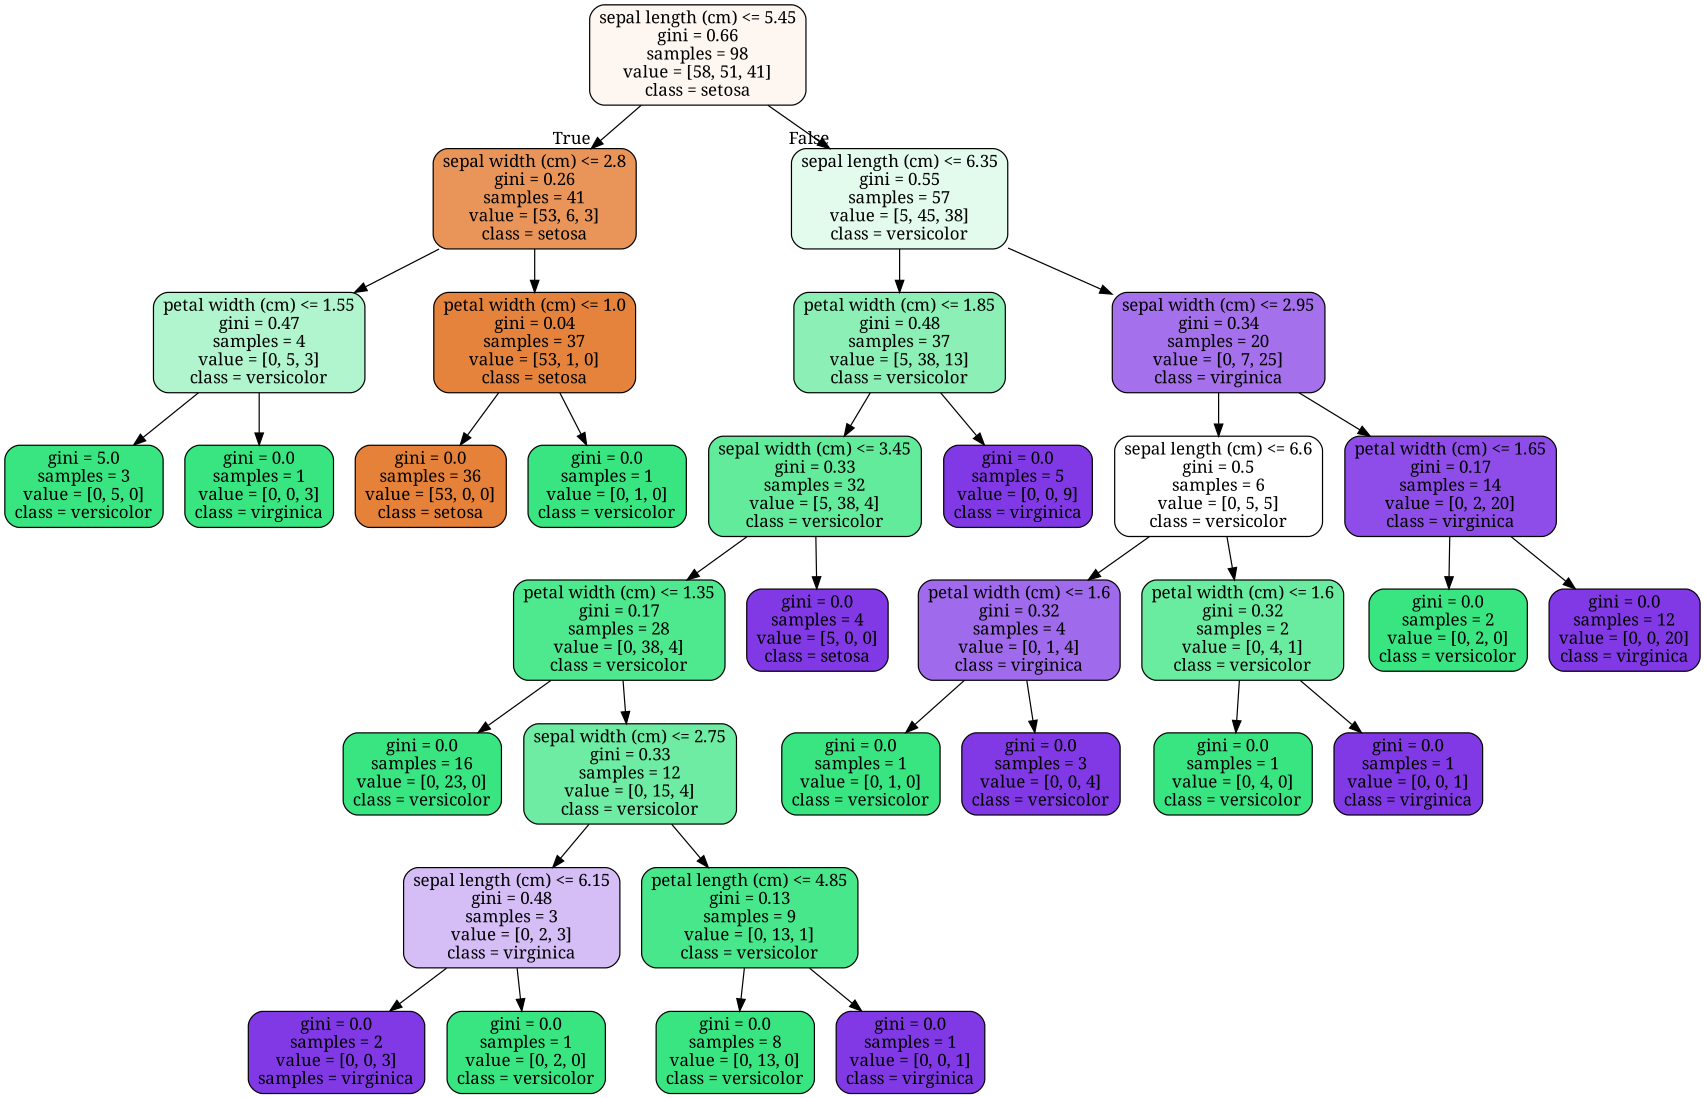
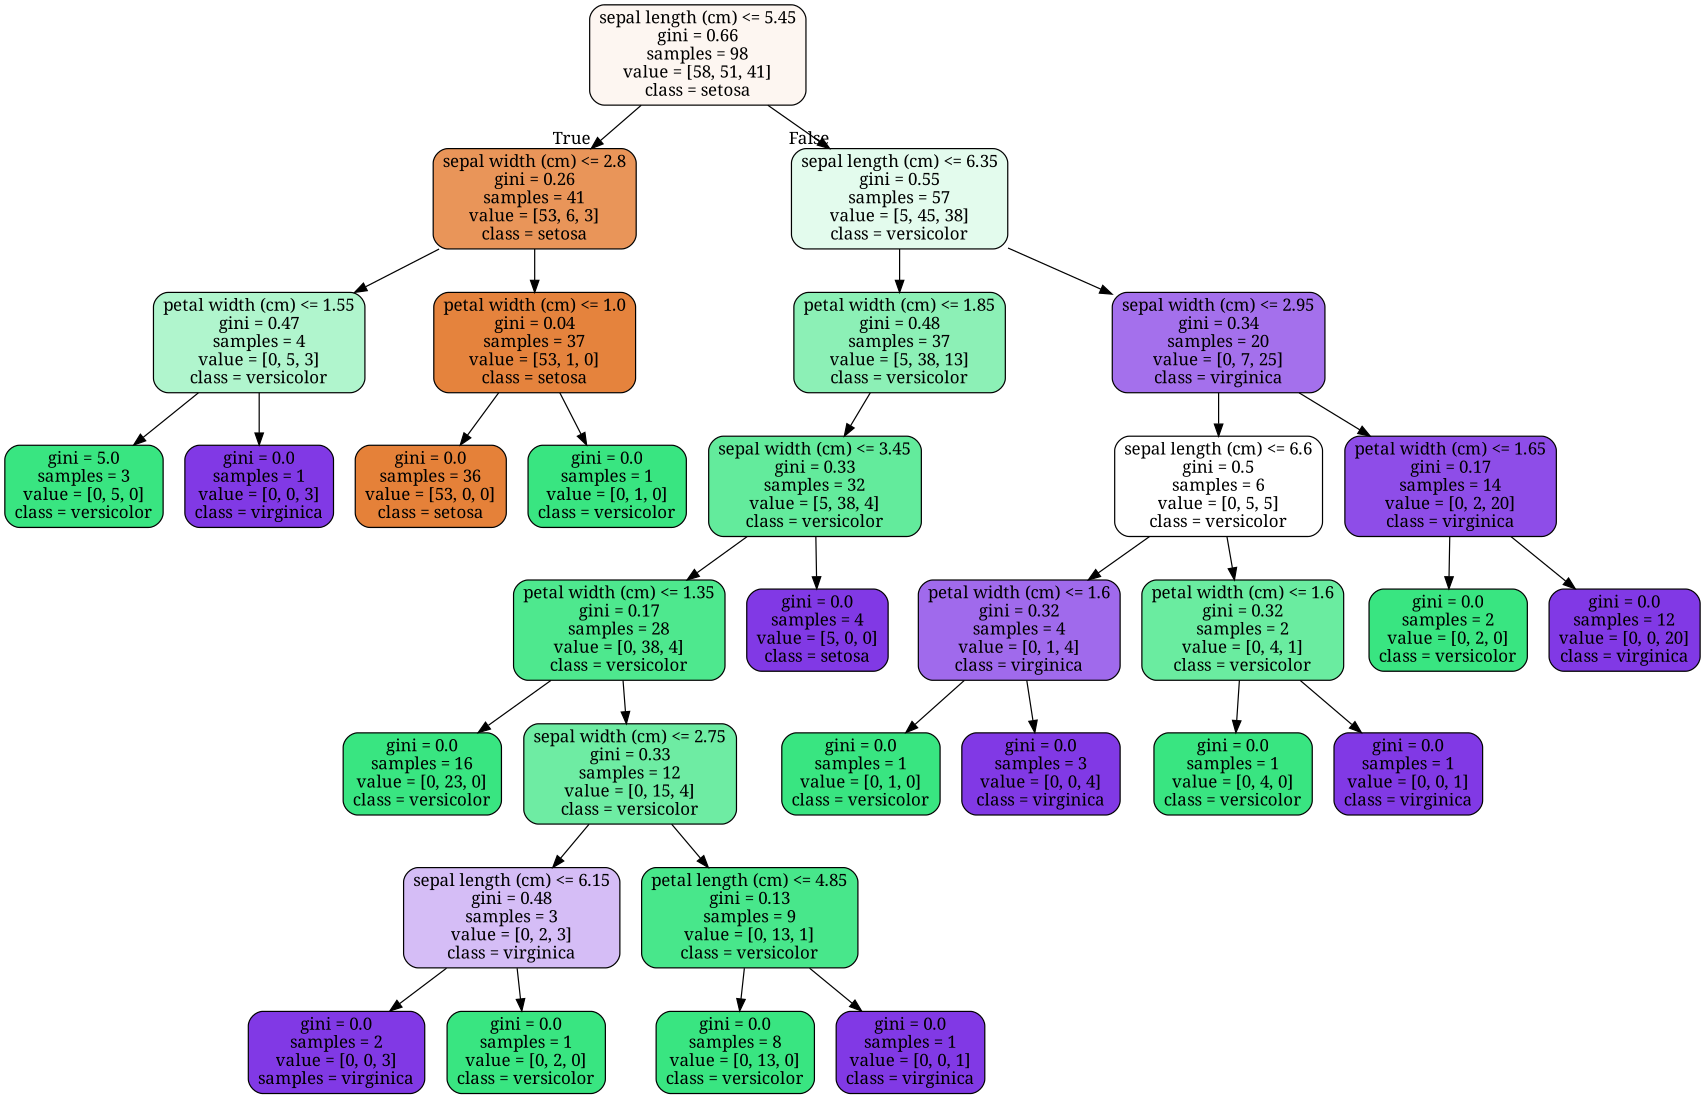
node "gini = 0.0 samples = 1 value = [0, 0, 3] class = virginica": fillcolor #39e581 -> #8139e5
node "gini = 0.0 samples = 5 value = [0, 0, 9] class = virginica": removed
node "gini = 0.0 samples = 3 value = [0, 0, 4] class = versicolor": label "gini = 0.0 samples = 3 value = [0, 0, 4] class = versicolor" -> "gini = 0.0 samples = 3 value = [0, 0, 4] class = virginica"
